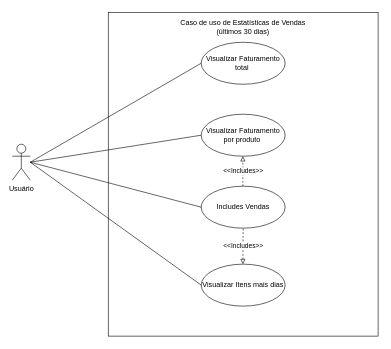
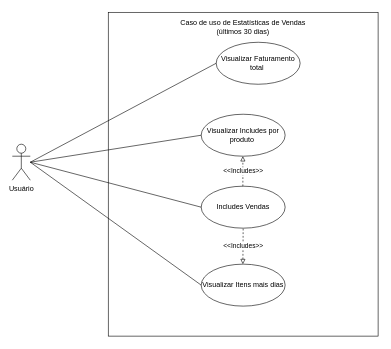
node "Visualizar Faturamento total": moved (243, 63) -> (258, 63)
node "Visualizar Faturamento por produto": label "Visualizar Faturamento por produto" -> "Visualizar Includes por produto"
